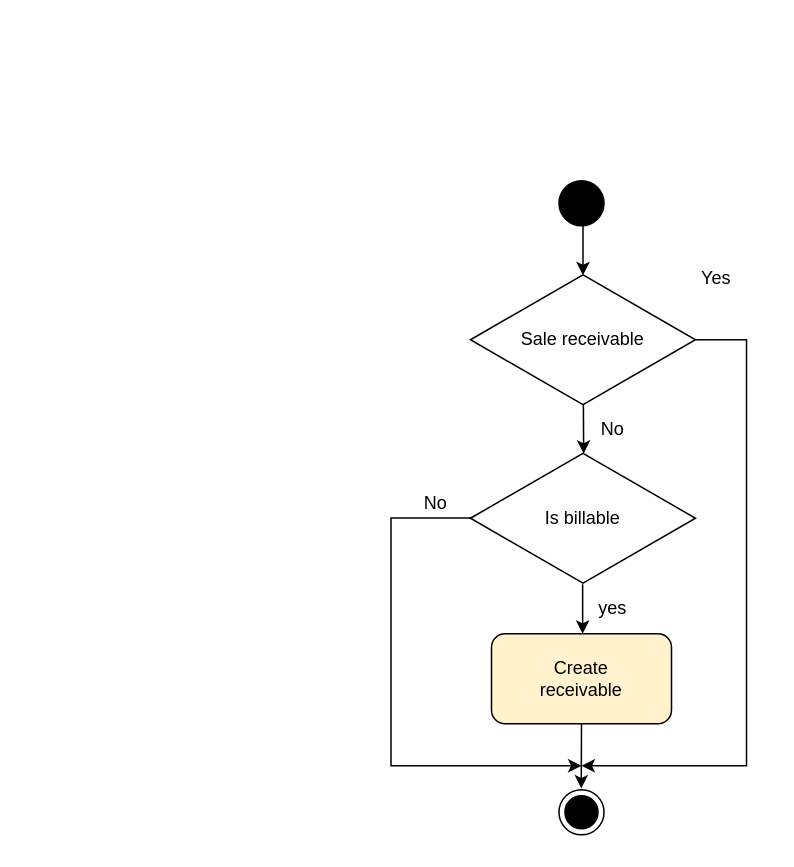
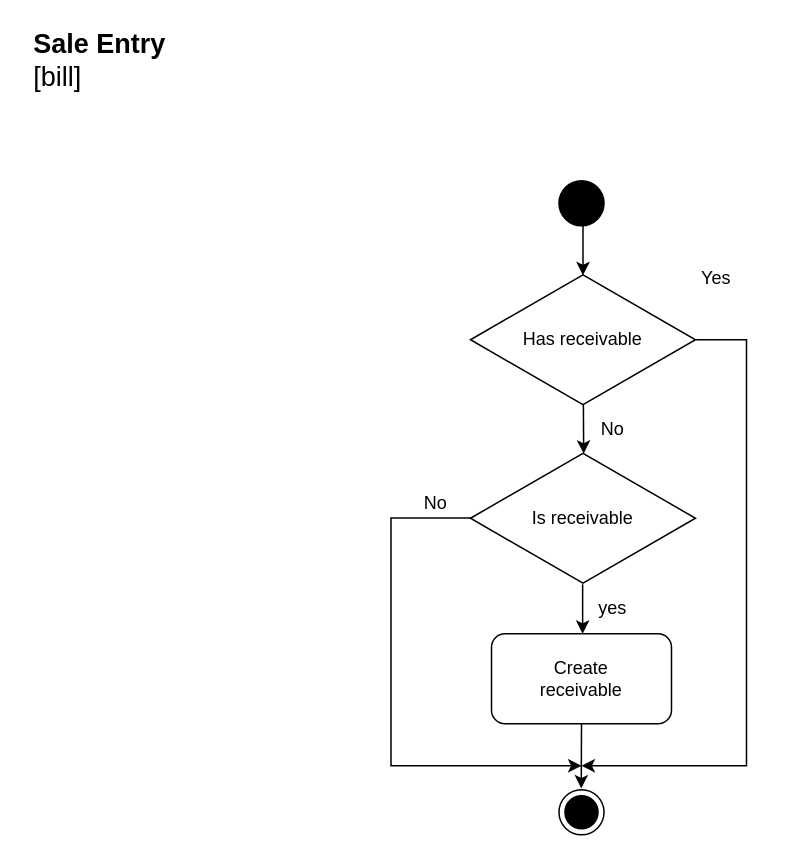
node "Sale Entry [bill]": added
node "Sale receivable": label "Sale receivable" -> "Has receivable"
node "Is billable": label "Is billable" -> "Is receivable"
node "Create receivable": fillcolor #fff2cc -> #ffffff
